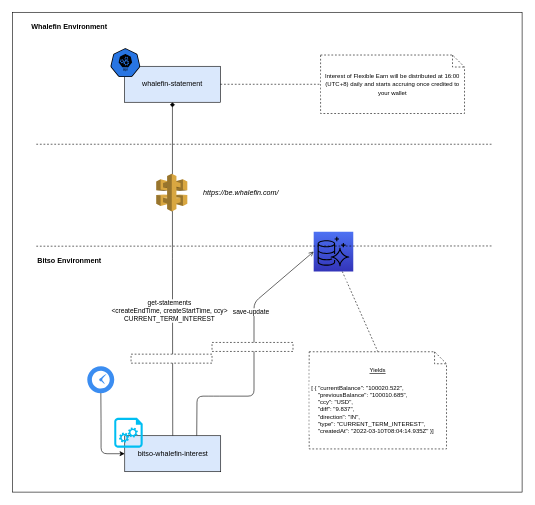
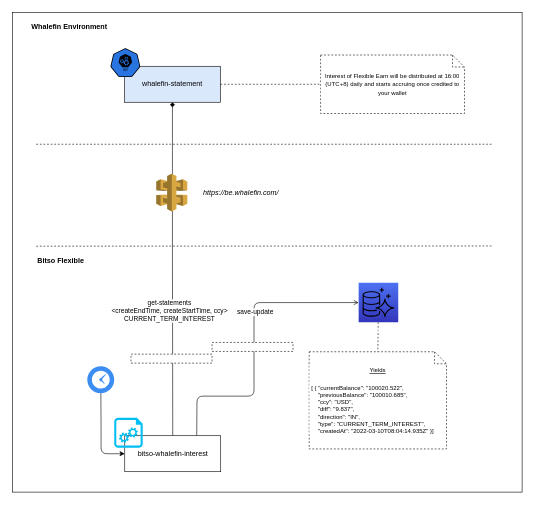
node "whalefin-interest": moved (334, 252) -> (379, 303)
node "Bitso Environment": label "Bitso Environment" -> "Bitso Flexible"
node "bitso-whalefin-interest": fillcolor #dae8fc -> #ffffff
